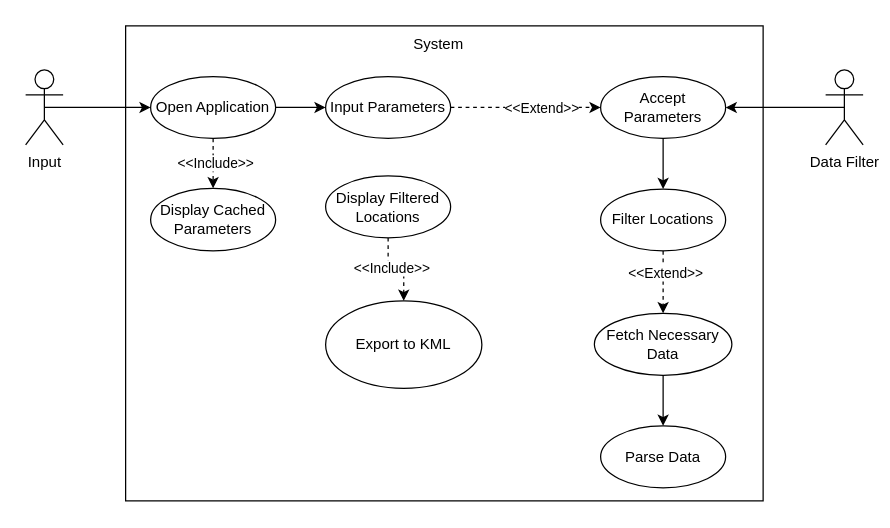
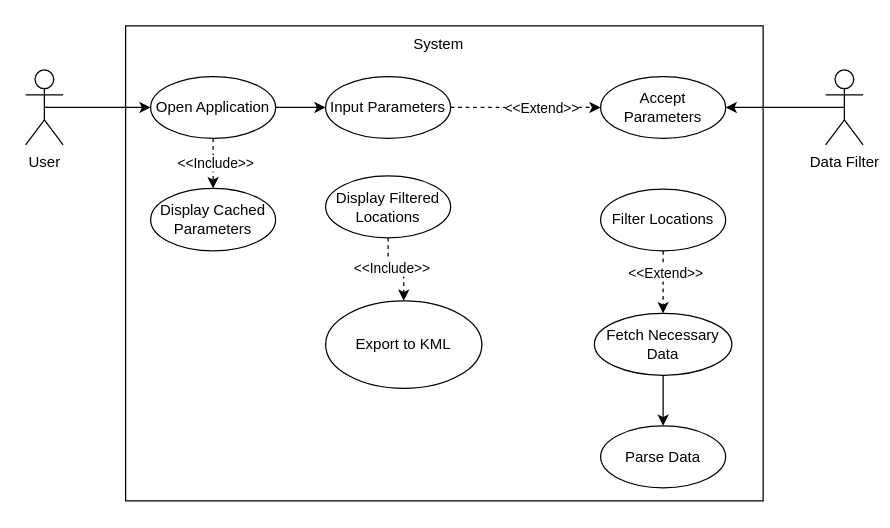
edge "Accept Parameters" -> "Filter Locations": removed
node "Input": label "Input" -> "User"
